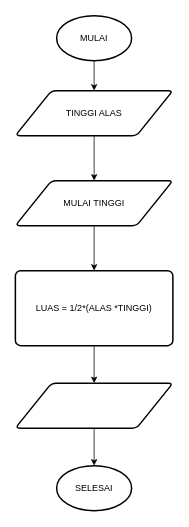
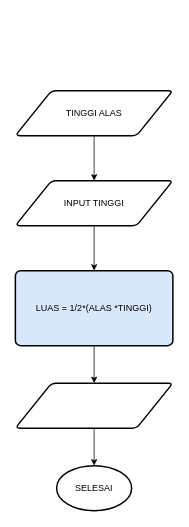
node "MULAI": removed
edge "MULAI" -> "TINGGI ALAS": removed
node "MULAI TINGGI": label "MULAI TINGGI" -> "INPUT TINGGI"
node "LUAS = 1/2*(ALAS *TINGGI)": fillcolor #ffffff -> #dae8fc
